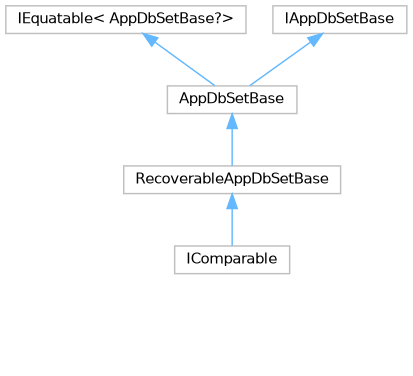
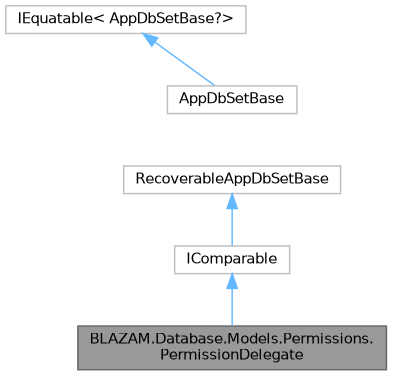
node "IAppDbSetBase": removed
edge "RecoverableAppDbSetBase" -> "AppDbSetBase": removed
node "BLAZAM.Database.Models.Permissions. PermissionDelegate": added
